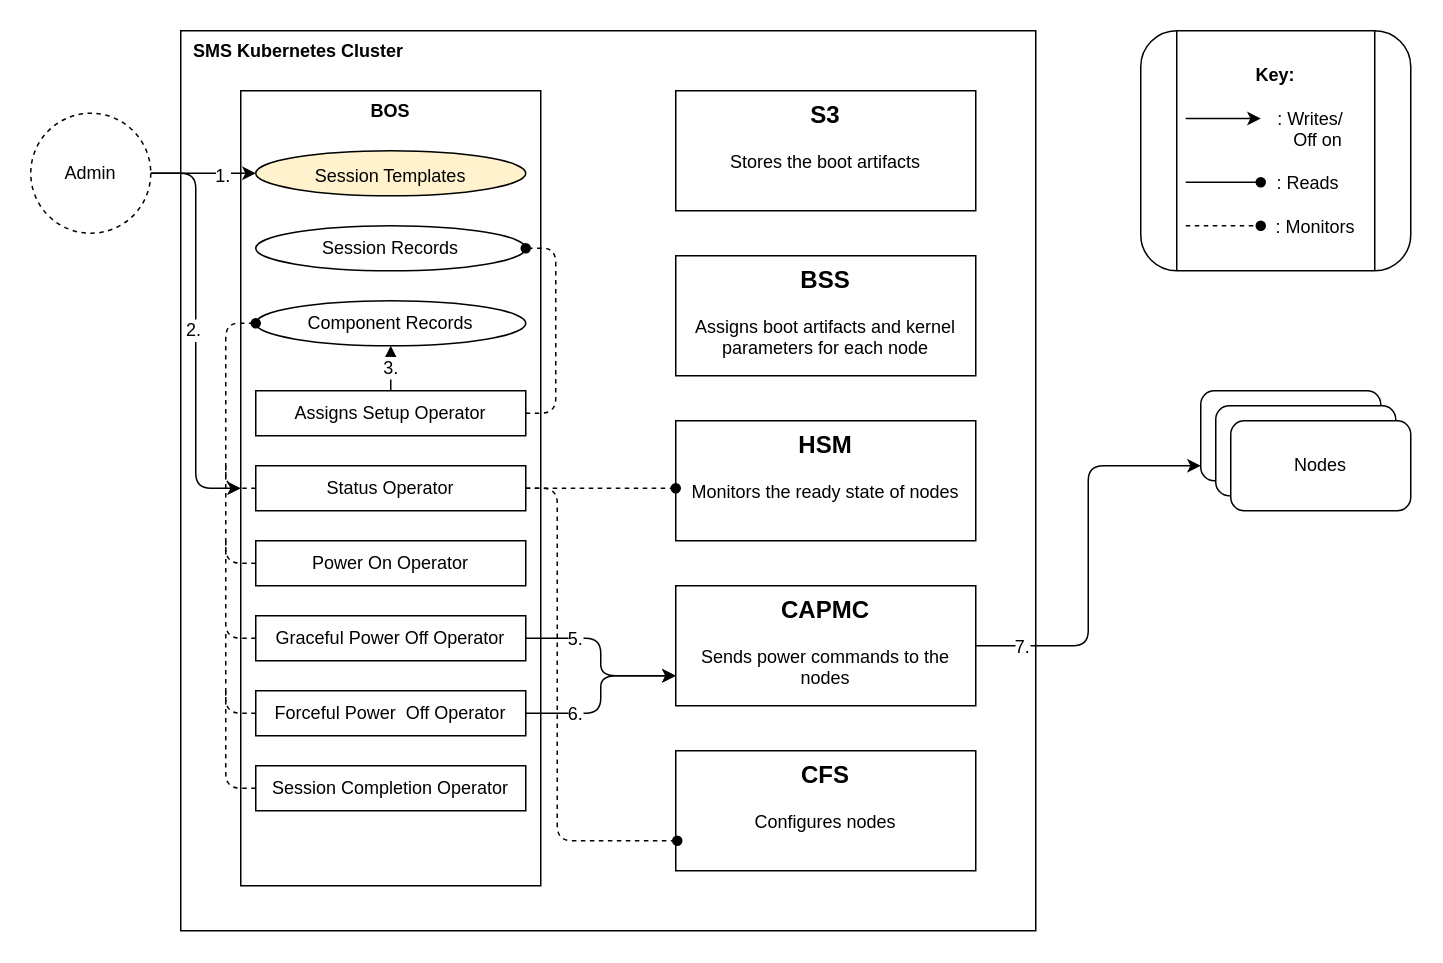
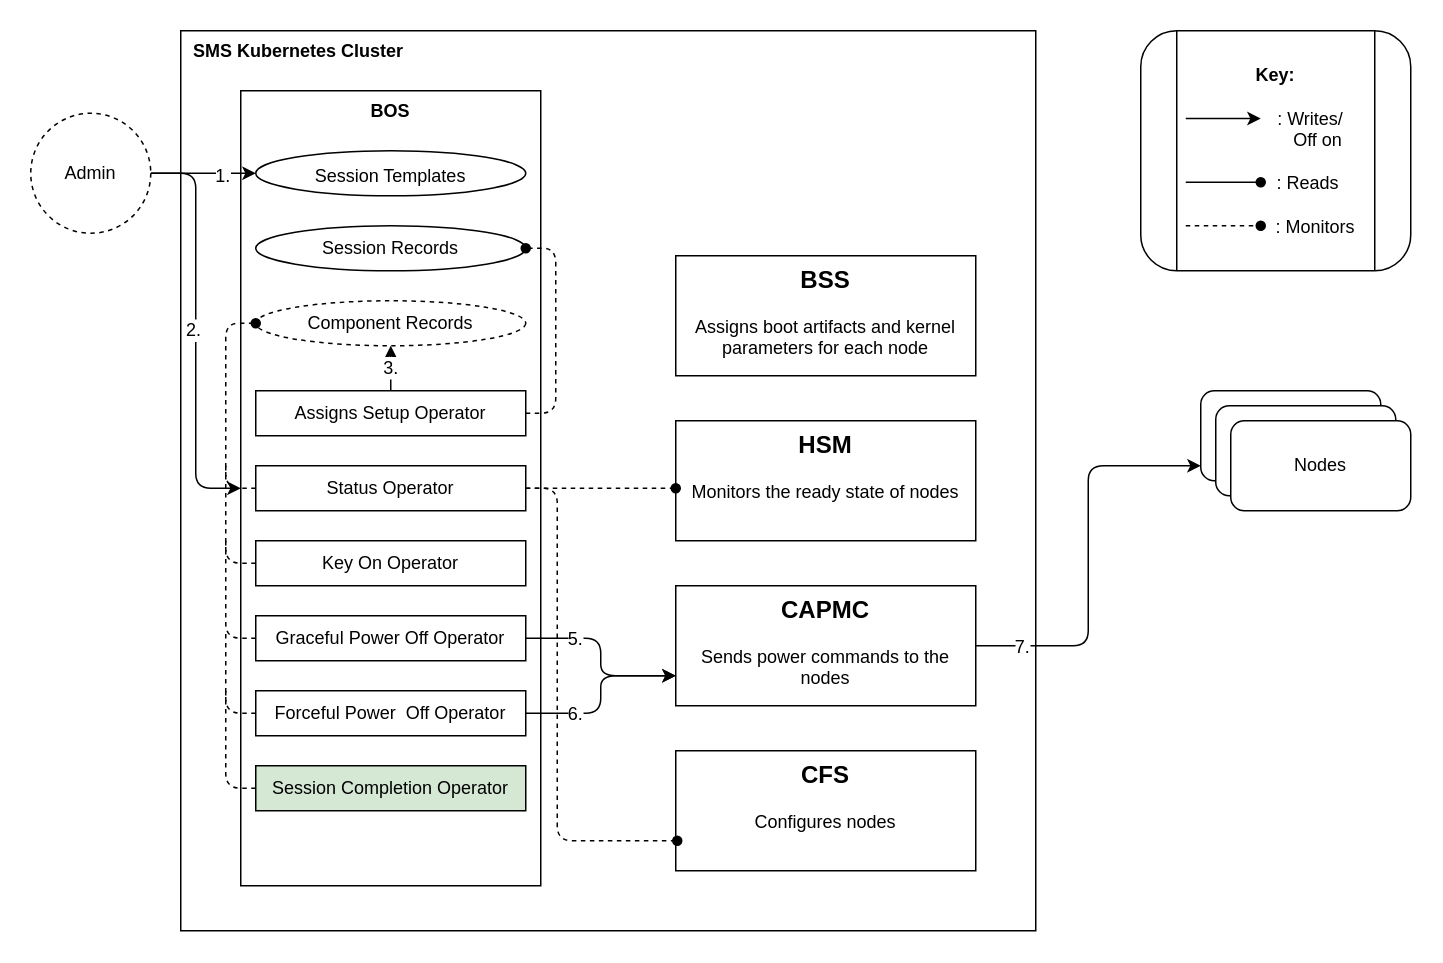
node "S3 Stores the boot artifacts": removed
node "Session Templates": fillcolor #fff2cc -> #ffffff
node "Component Records": style solid -> dashed
node "Power On Operator": label "Power On Operator" -> "Key On Operator"
node "Session Completion Operator": fillcolor #ffffff -> #d5e8d4
